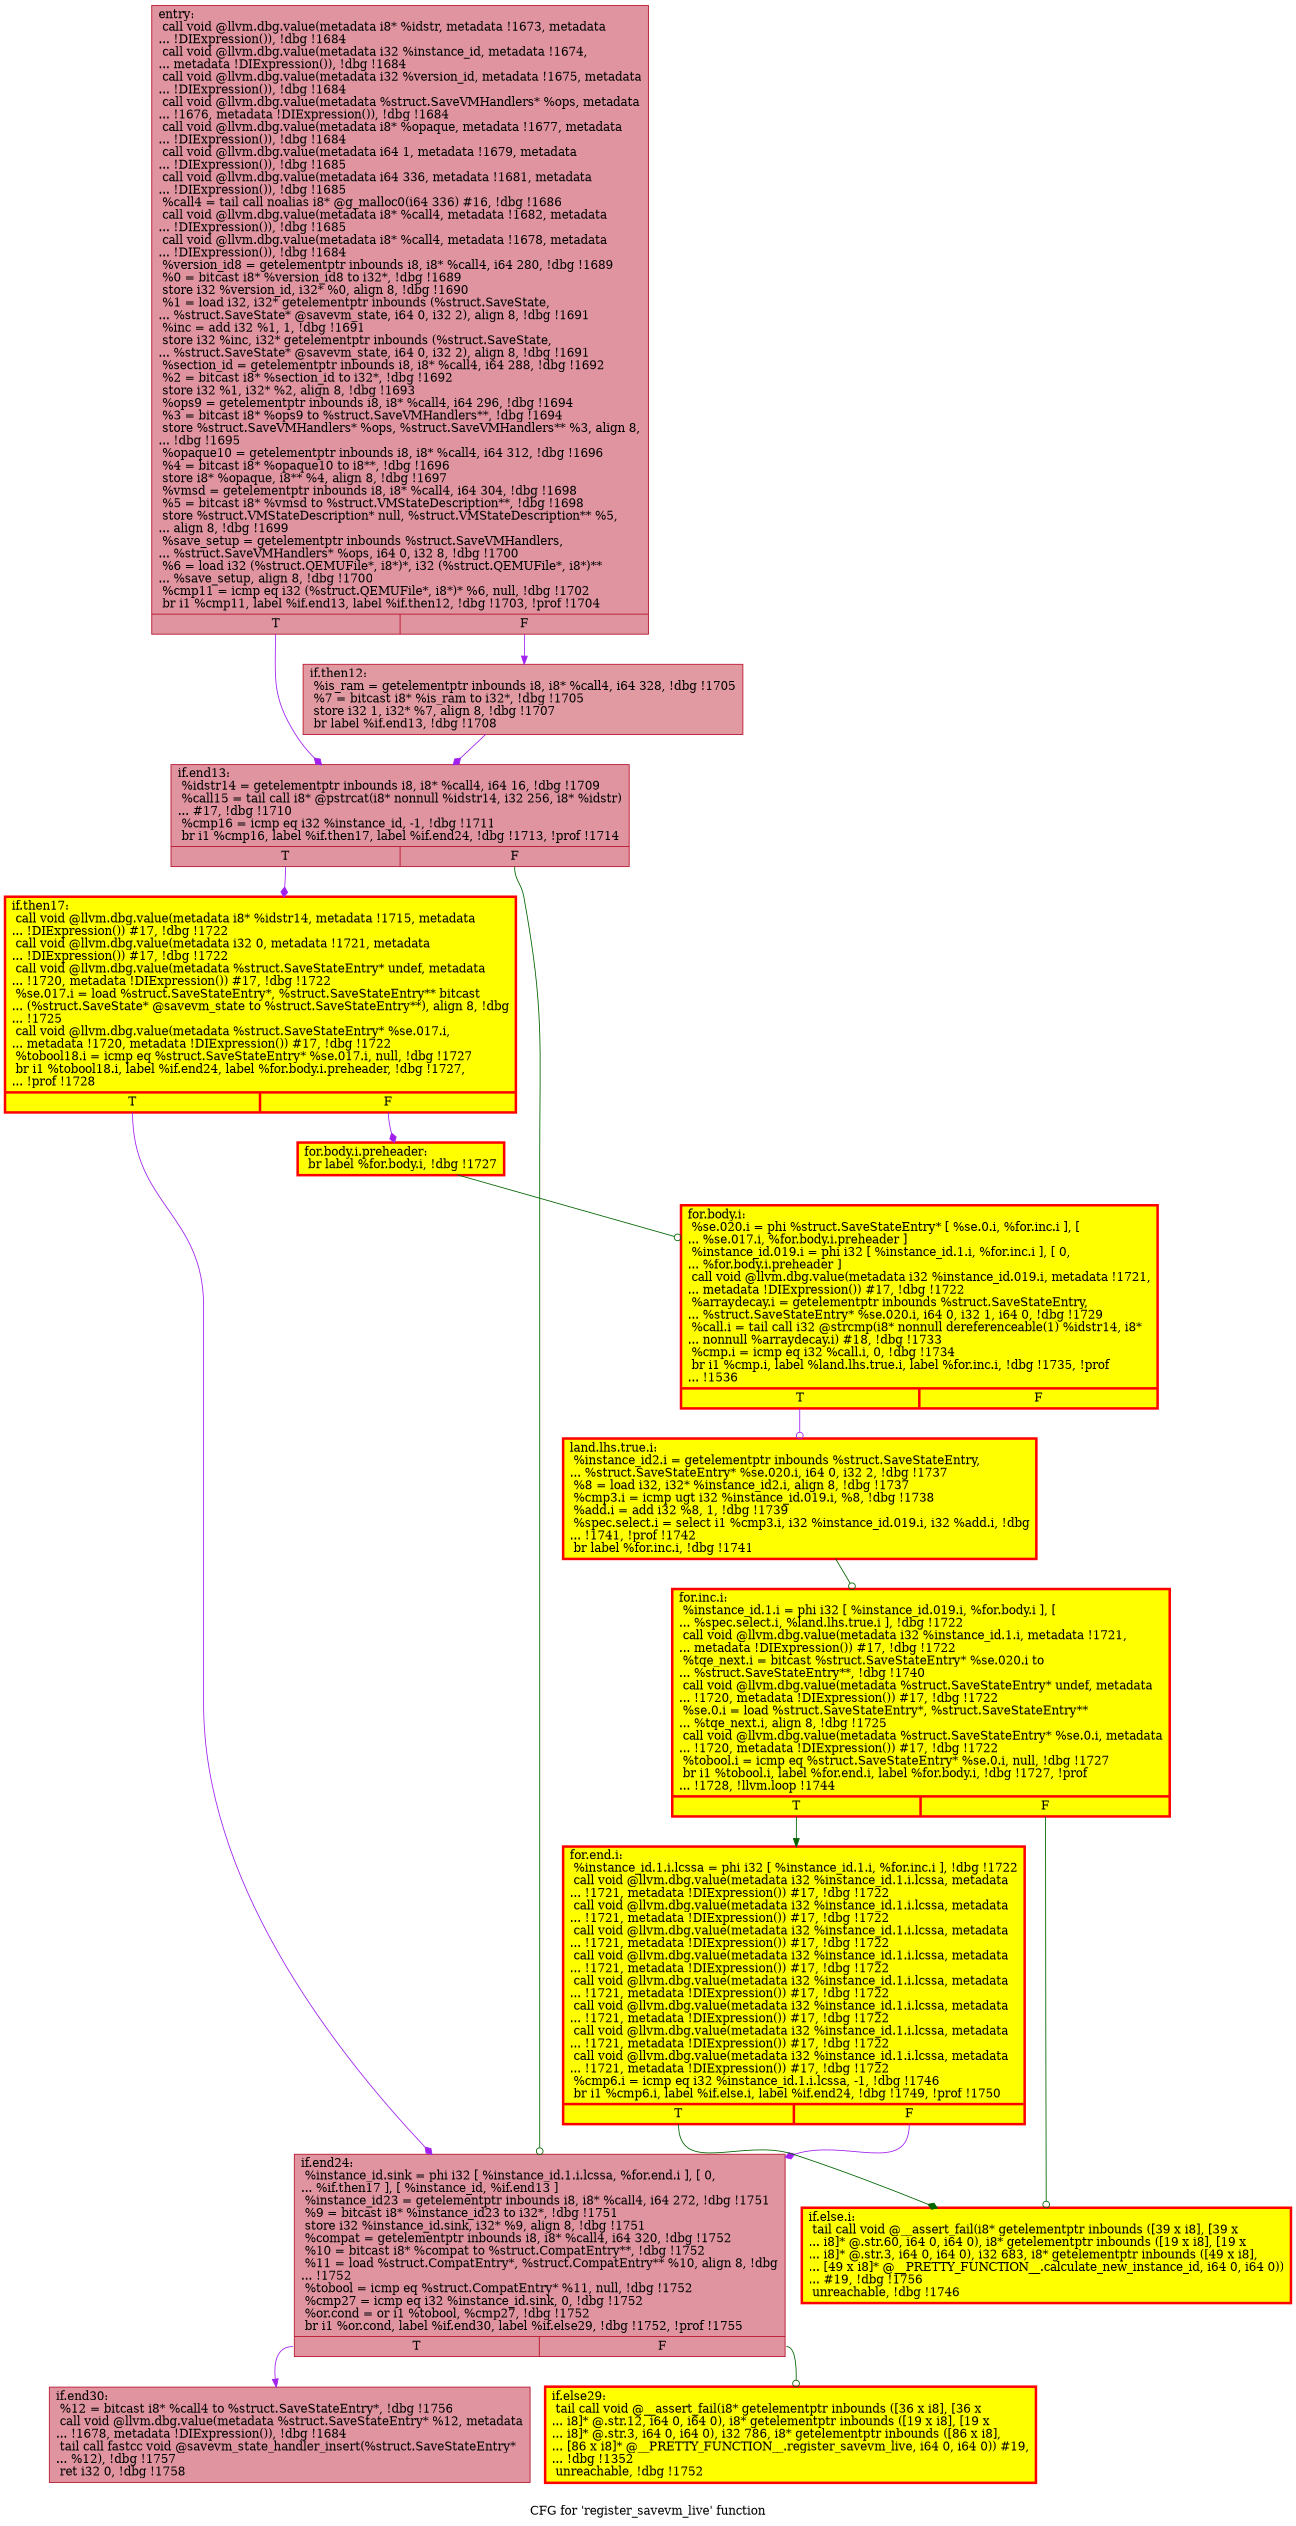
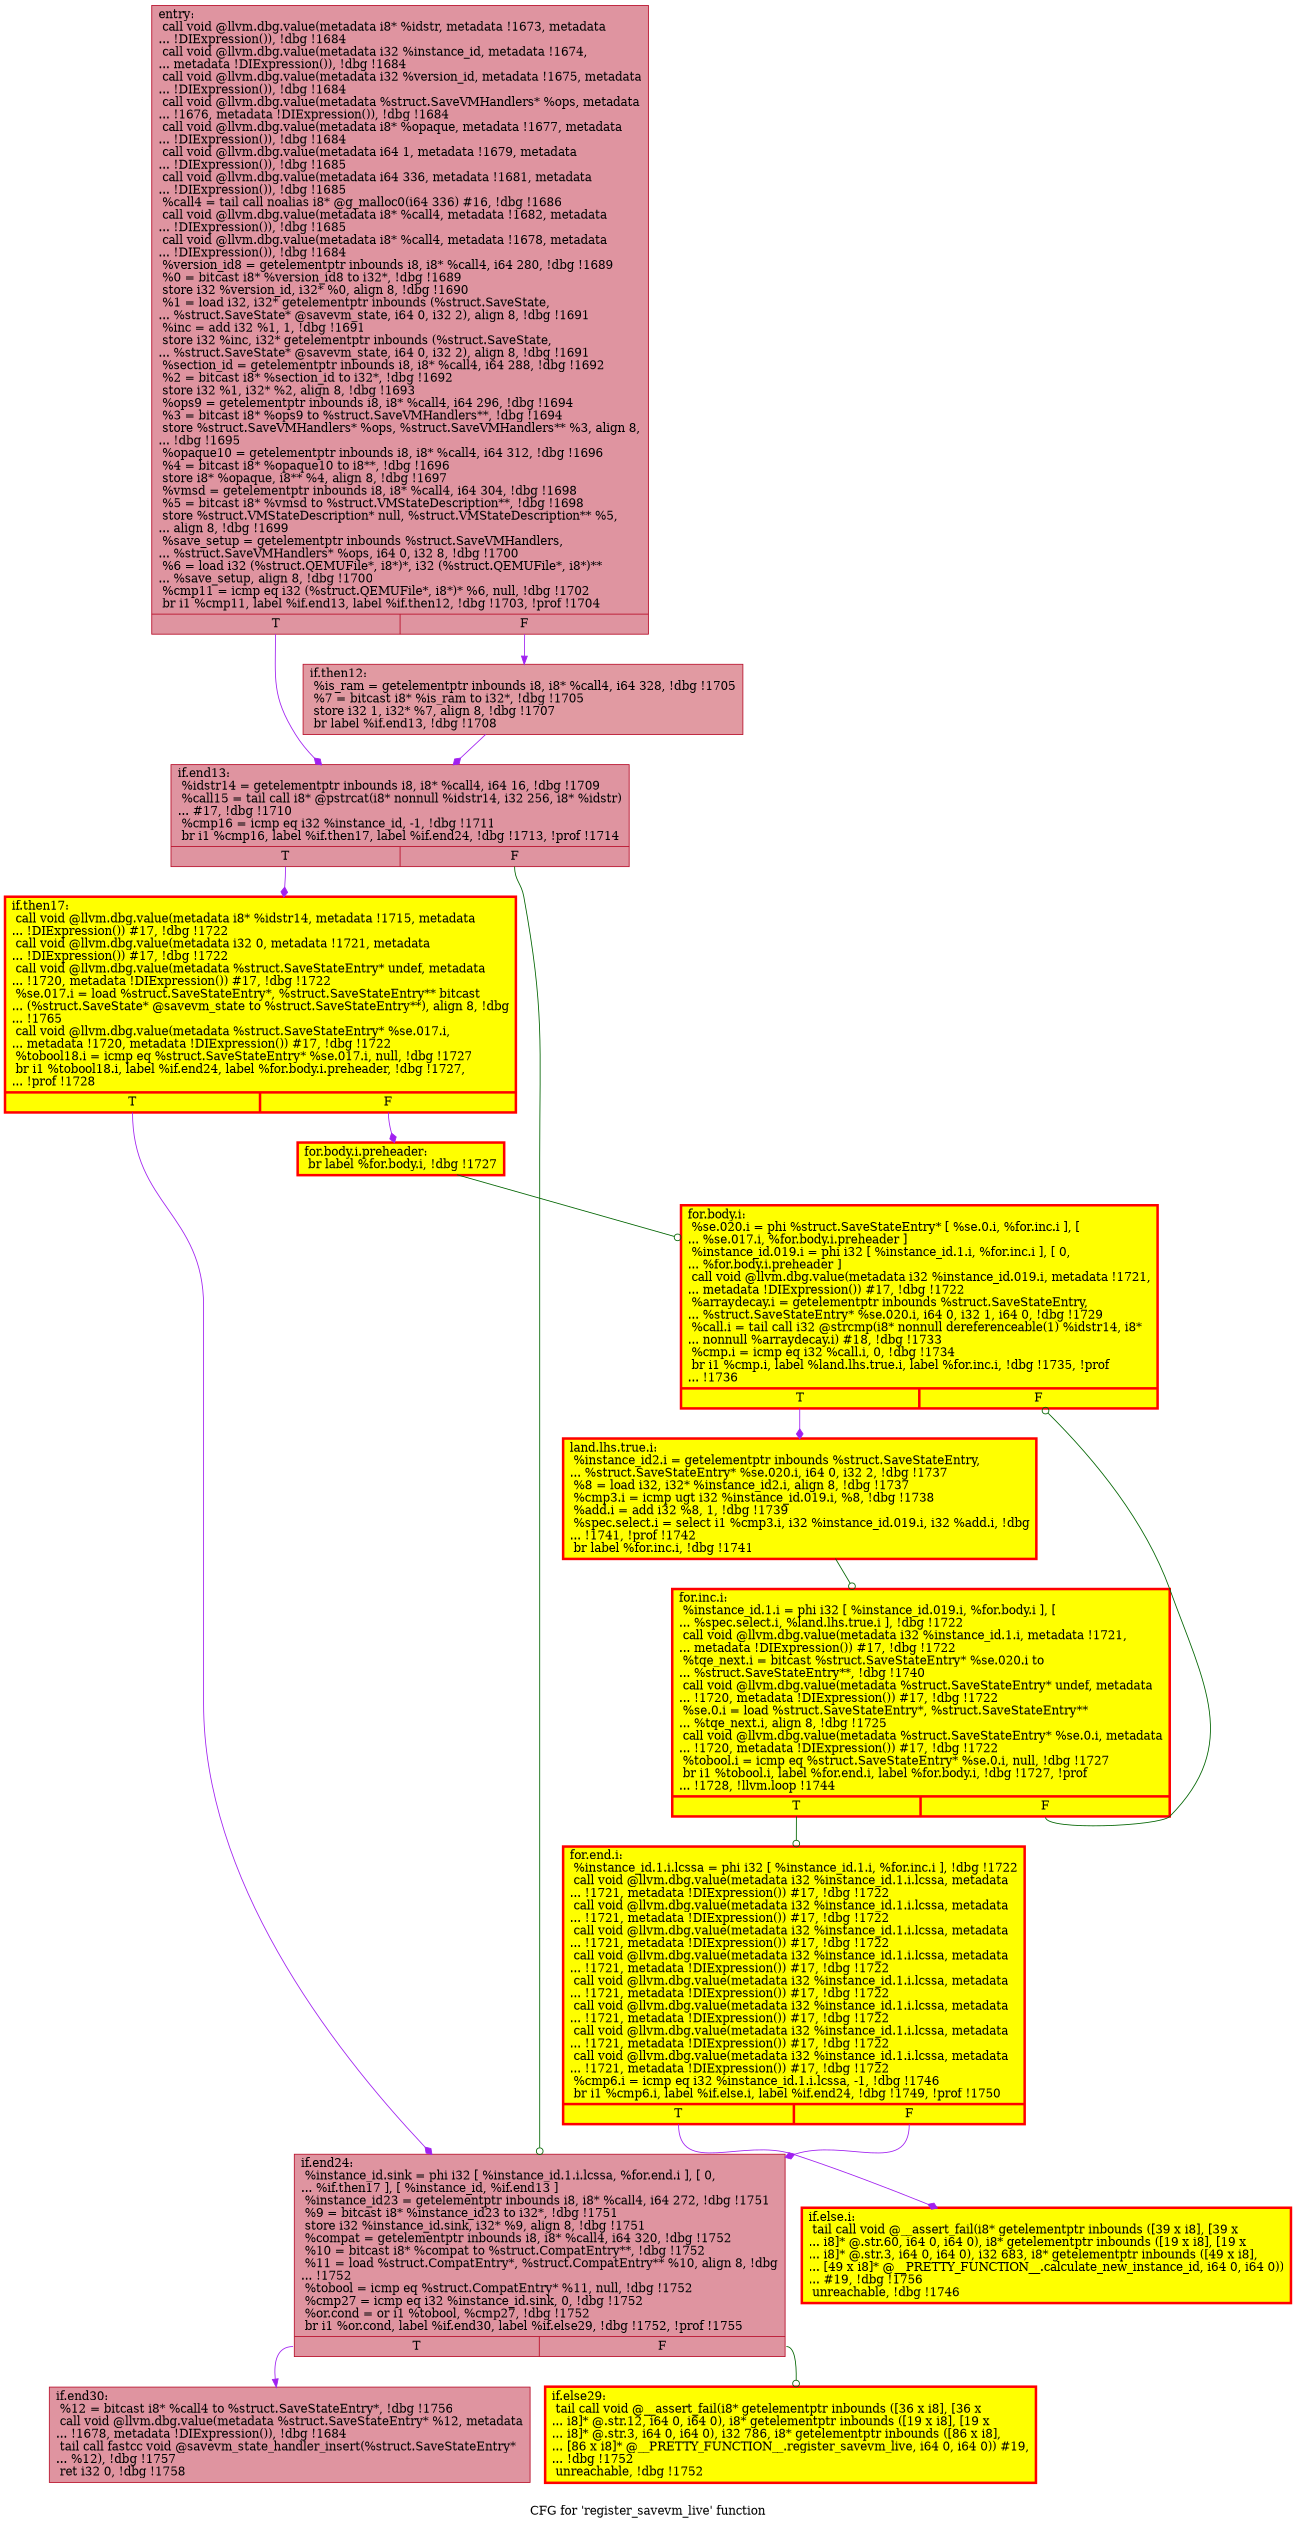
node "if.then17:": text "... !1725" -> "... !1765"
node "for.body.i:": text "... !1536" -> "... !1736"
edge "for.body.i:" -> "land.lhs.true.i:": arrowhead odot -> diamond
edge "for.inc.i:" -> "for.end.i:": arrowhead normal -> odot
edge "for.inc.i:" -> "if.else.i:": now "for.inc.i:" -> "for.body.i:"
edge "for.end.i:" -> "if.else.i:": color darkgreen -> purple
node "if.else29:": text "... !dbg !1352" -> "... !dbg !1752"
